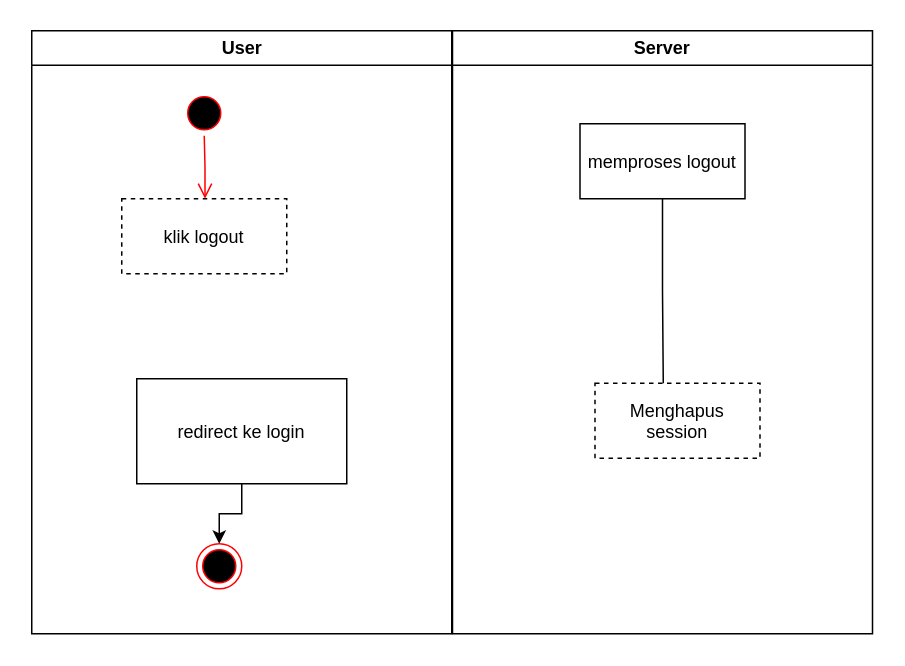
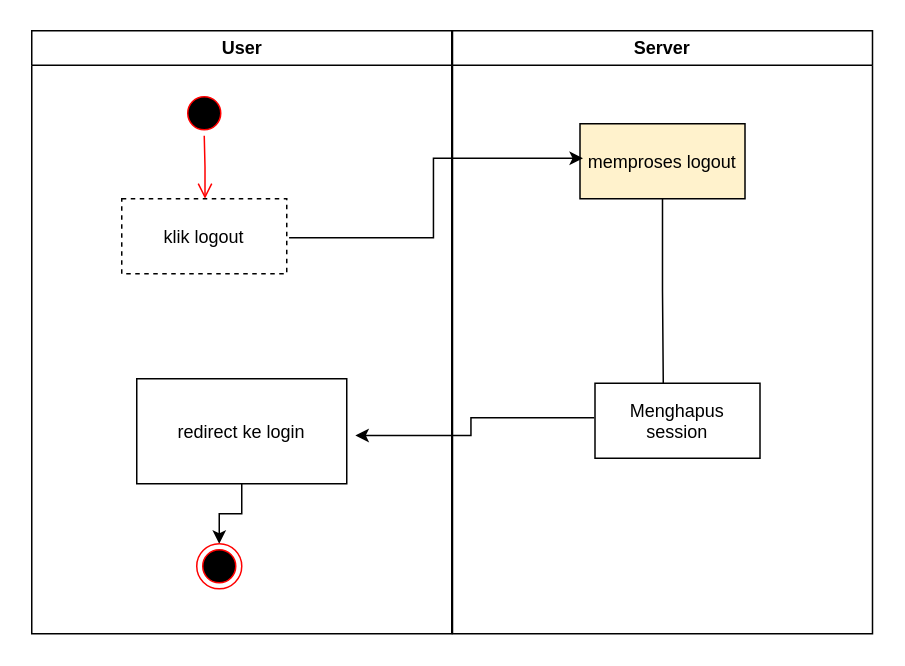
node "memproses logout": fillcolor #ffffff -> #fff2cc
edge "klik logout" -> "memproses logout": added
edge "Menghapus session" -> "redirect ke login": added
node "Menghapus session": style dashed -> solid
